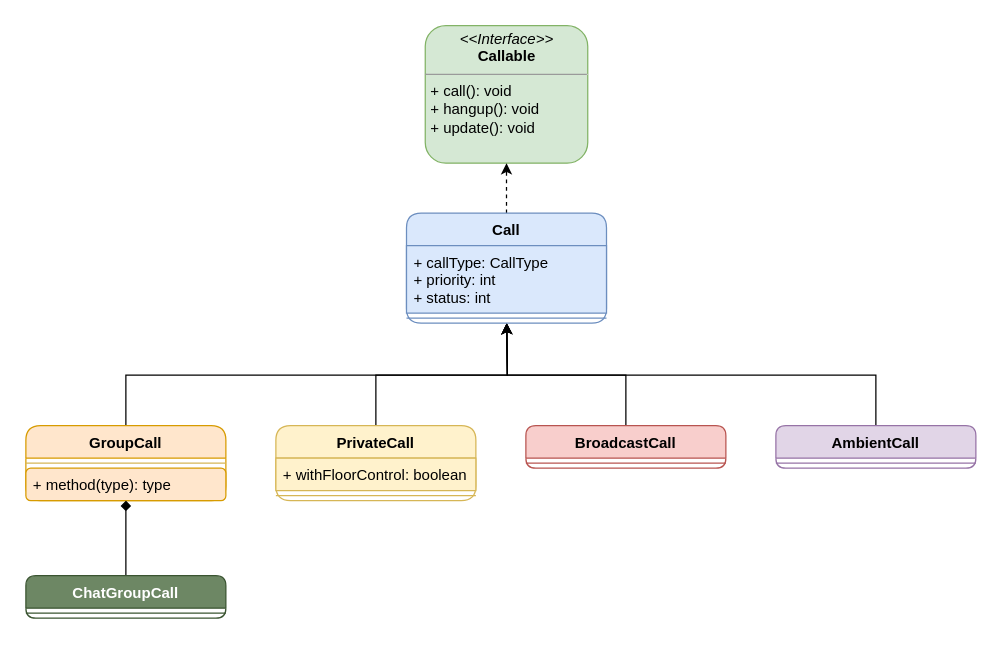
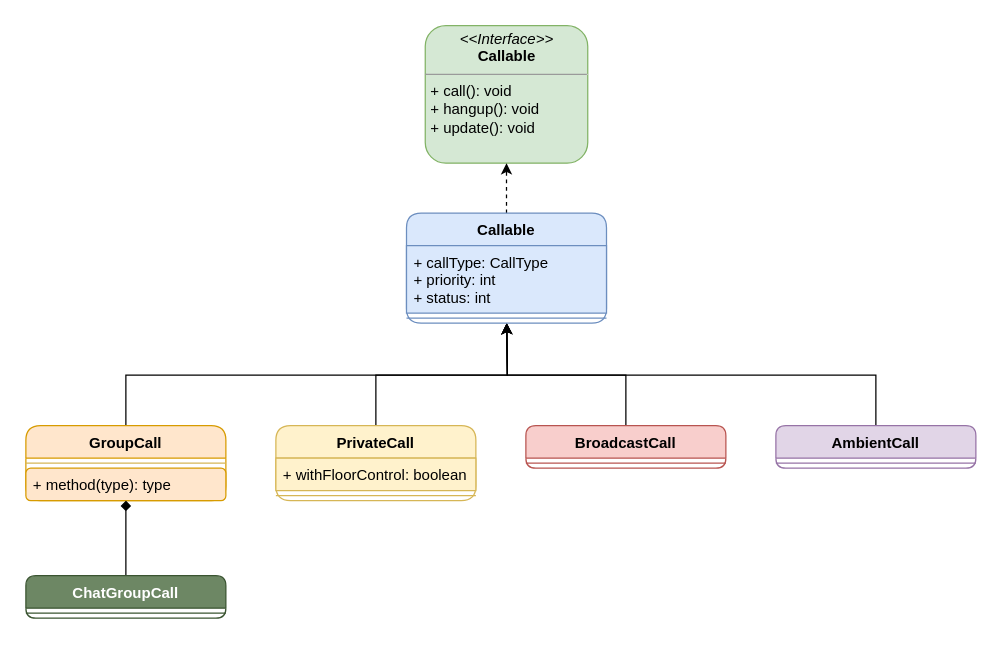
node "Call": label "Call" -> "Callable"
